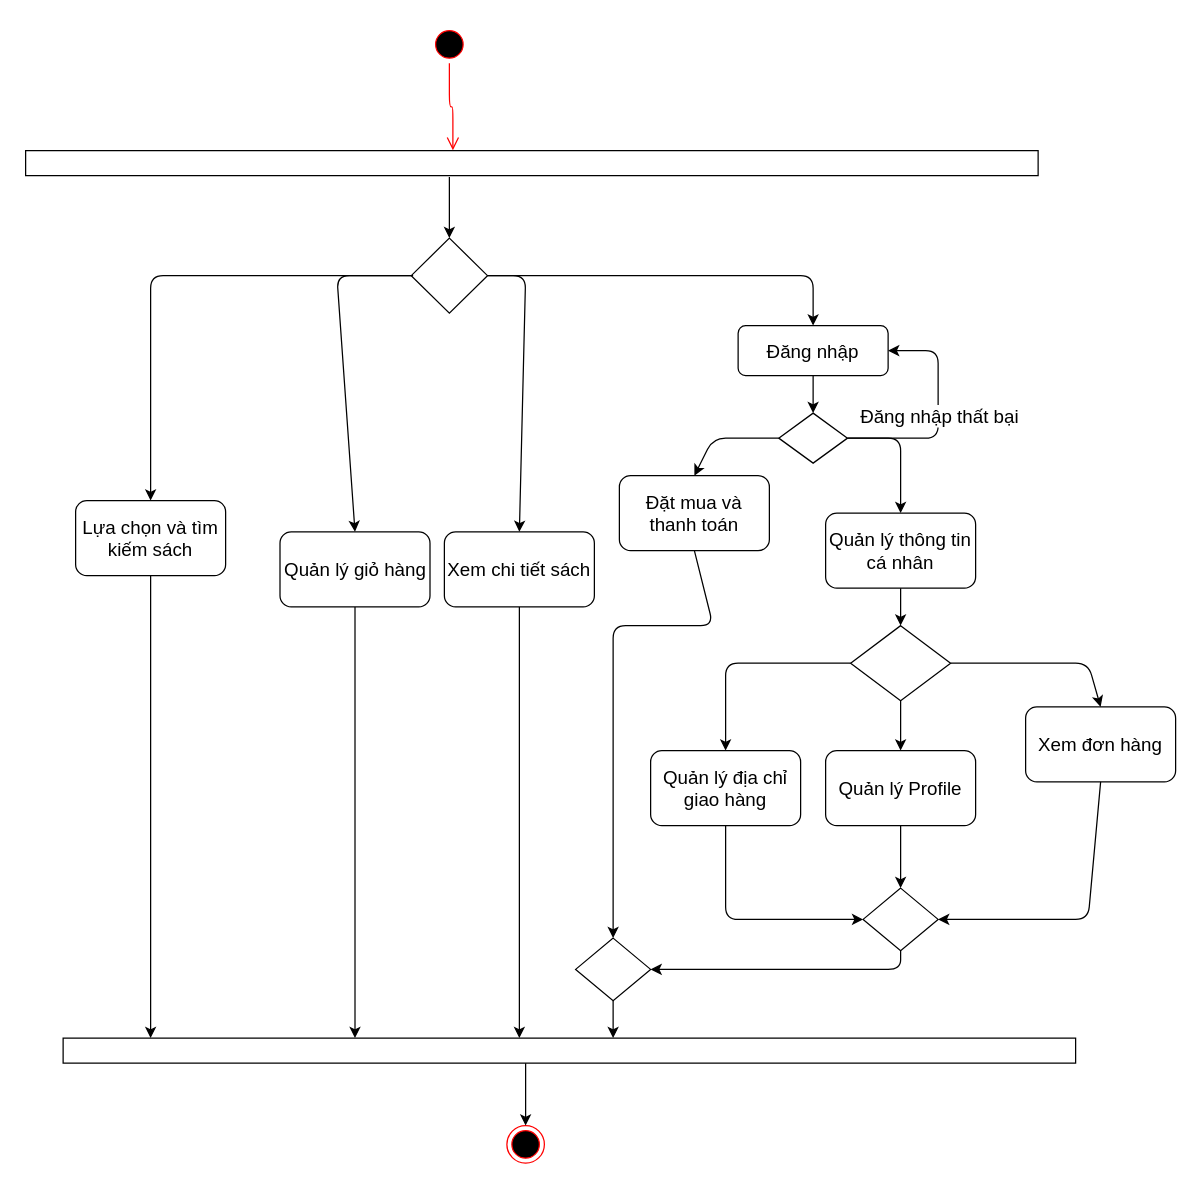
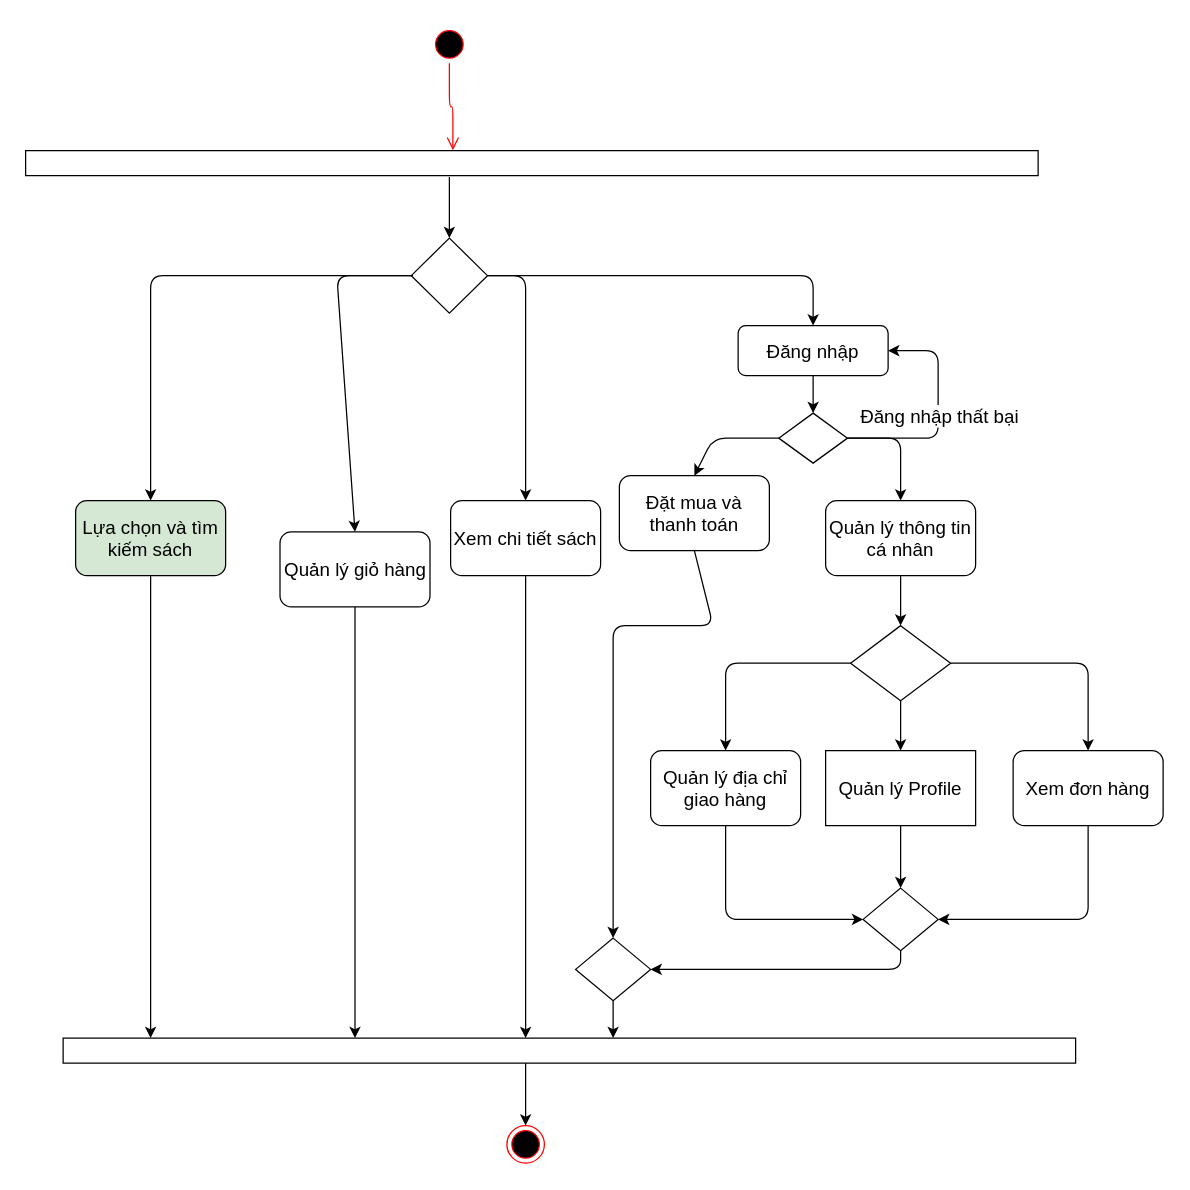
node "Lựa chọn và tìm kiếm sách": fillcolor #ffffff -> #d5e8d4
node "Quản lý thông tin cá nhân": moved (901, 551) -> (901, 538)
node "Xem chi tiết sách": moved (519, 569) -> (526, 538)
node "Xem đơn hàng": moved (1101, 744) -> (1088, 788)
node "Quản lý Profile": shape rounded rectangle -> rectangle
